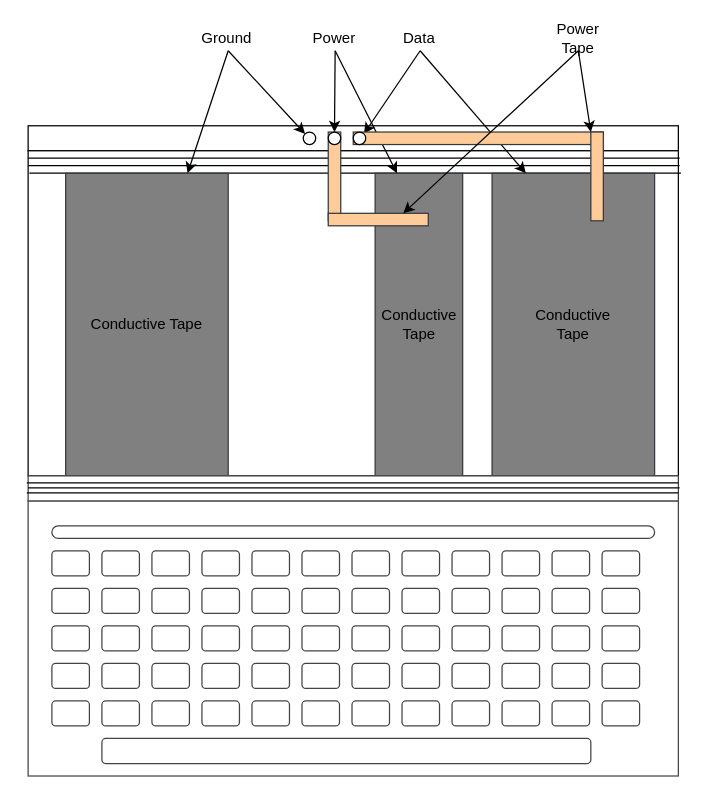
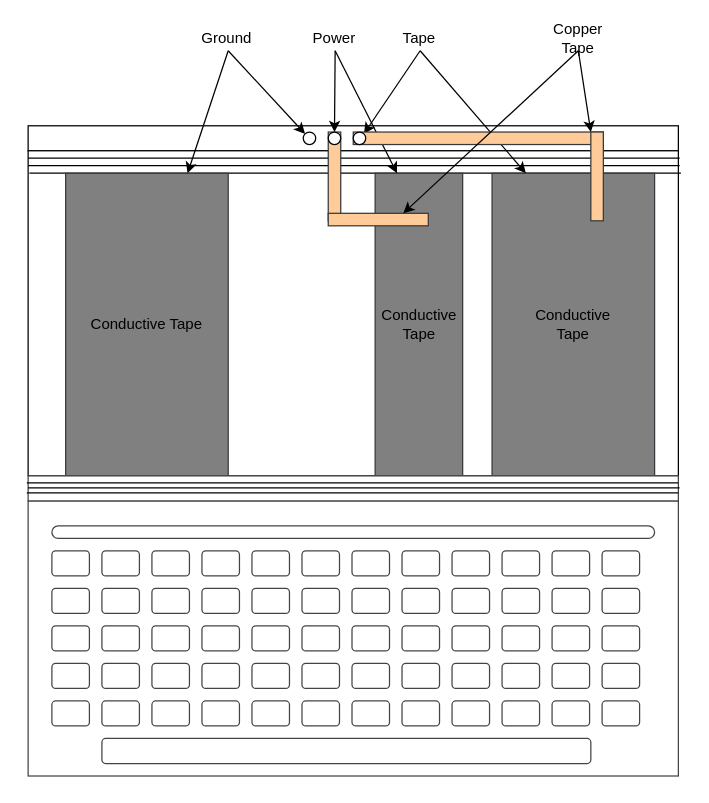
node "Data": label "Data" -> "Tape"
node "Power Tape": label "Power Tape" -> "Copper Tape"
